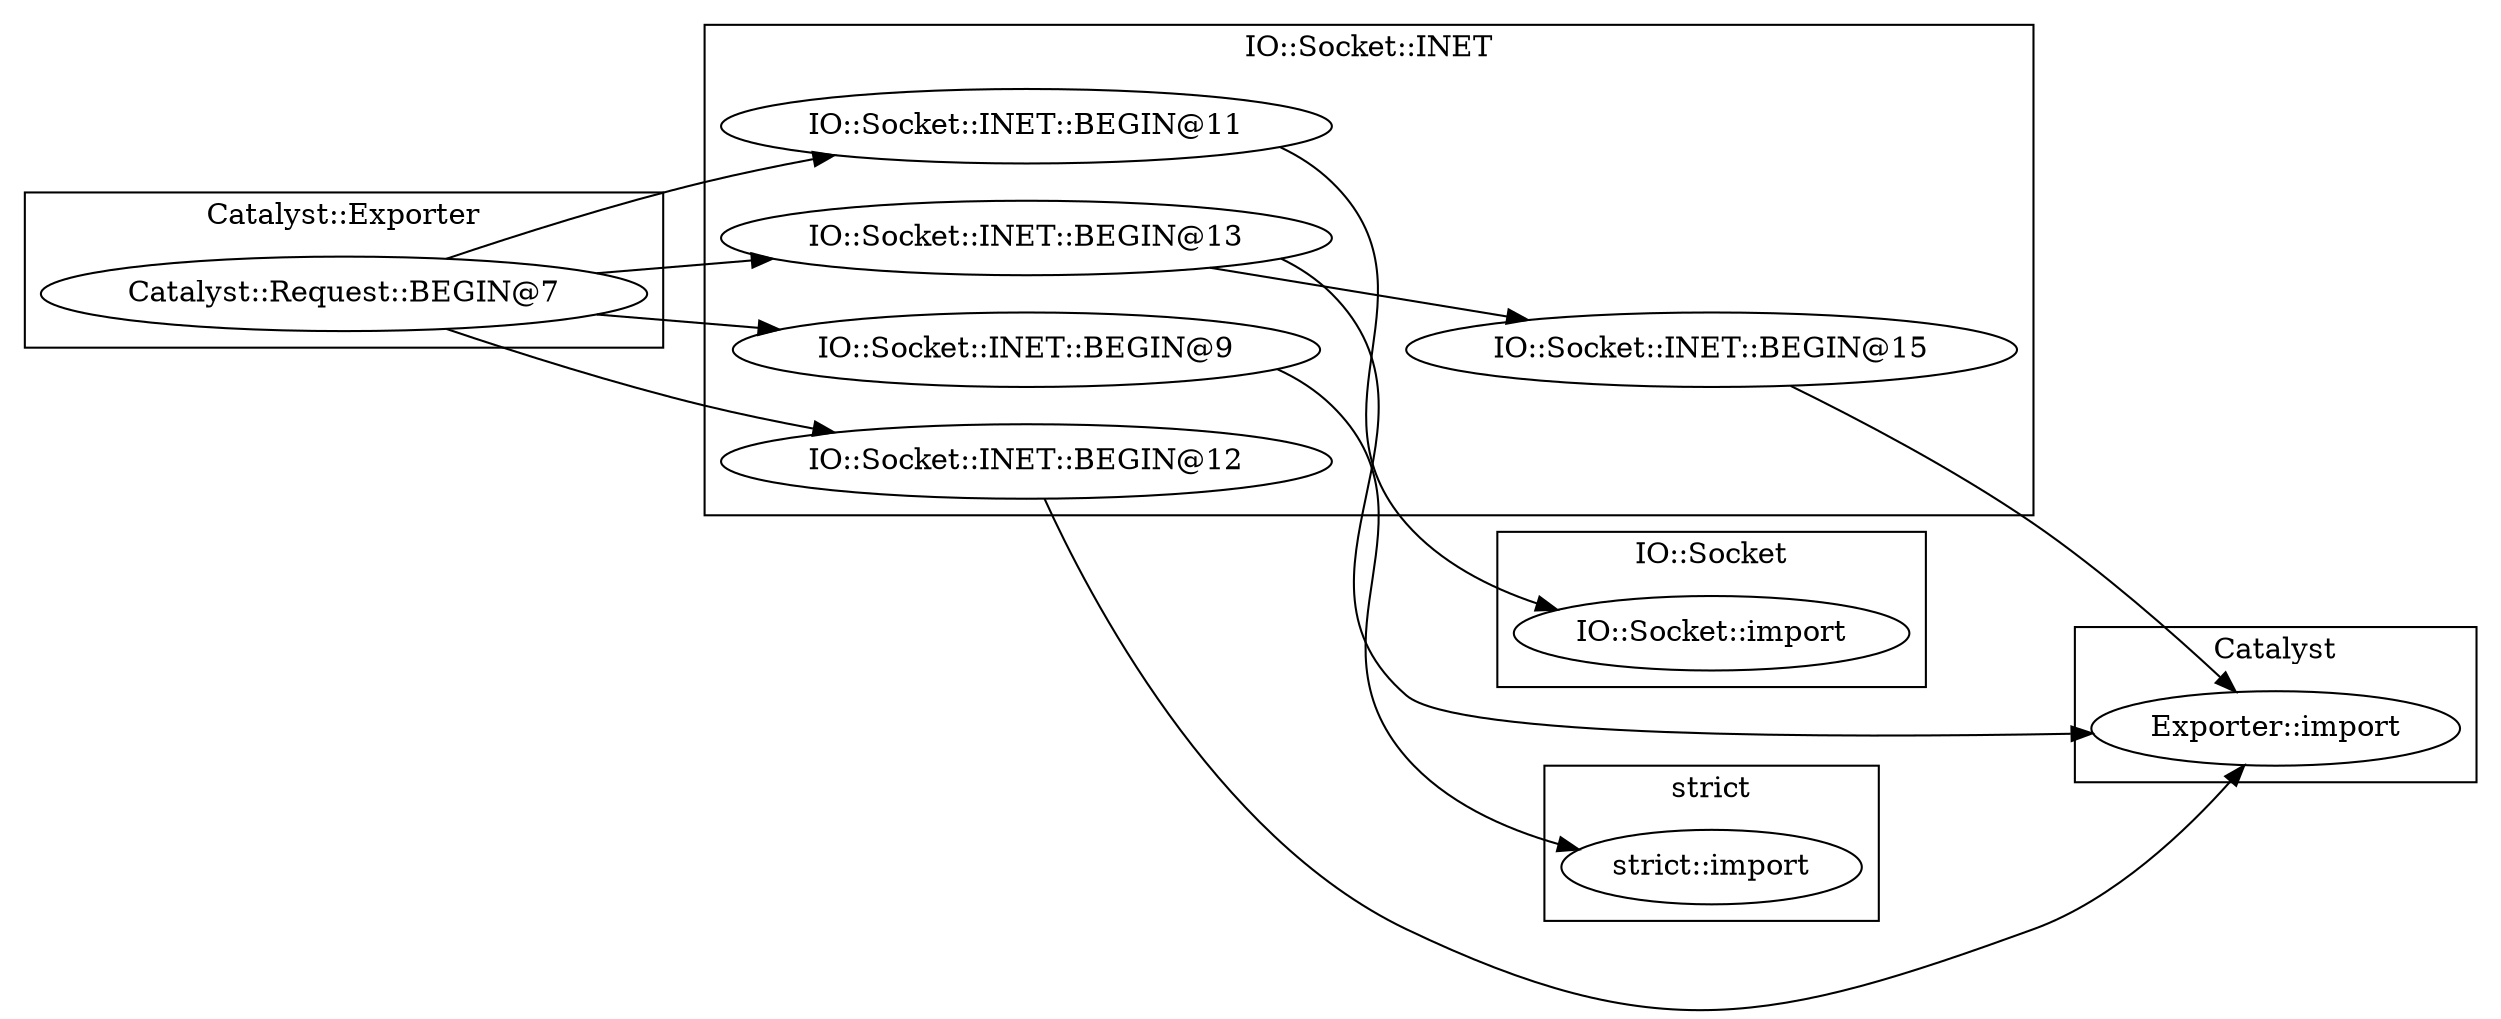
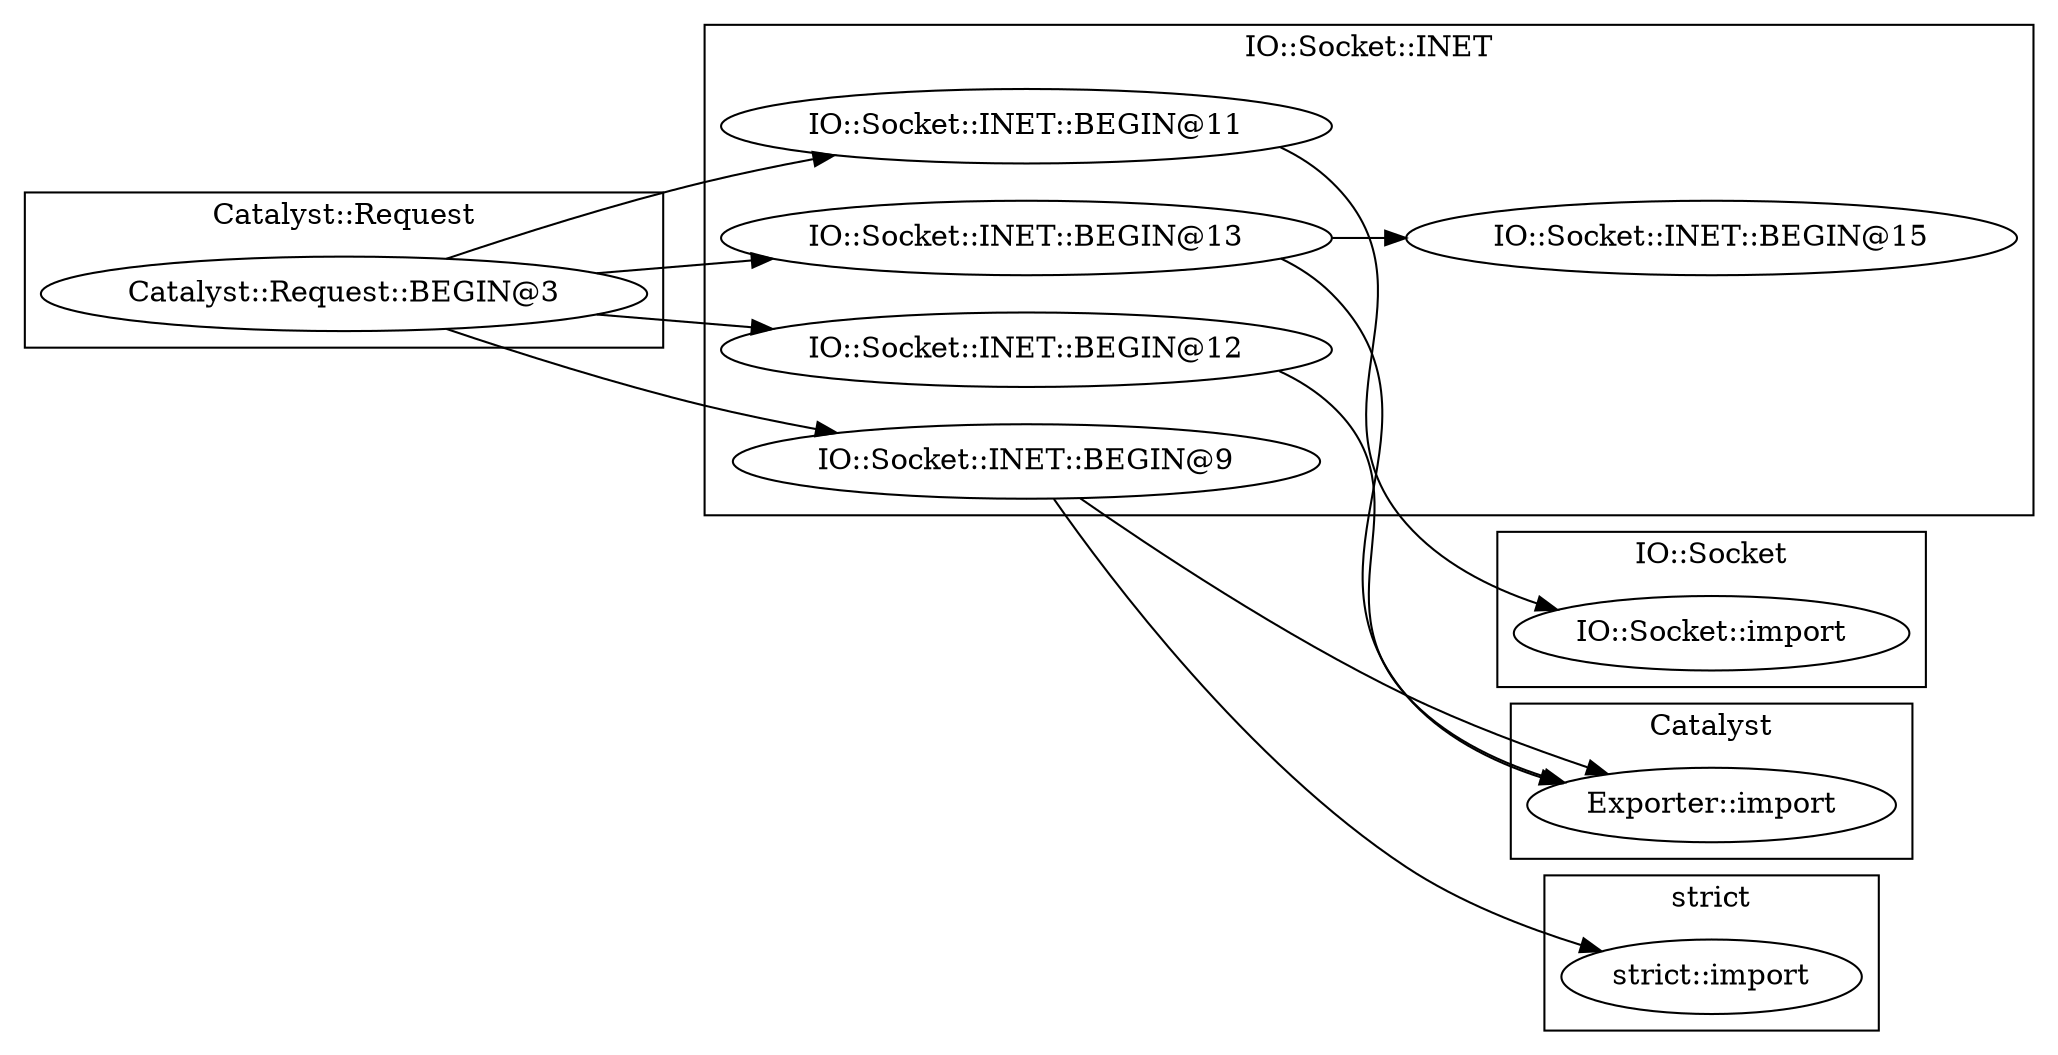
cluster "Catalyst::Exporter": label "Catalyst::Exporter" -> "Catalyst::Request"
node "Catalyst::Request::BEGIN@7": label "Catalyst::Request::BEGIN@7" -> "Catalyst::Request::BEGIN@3"
edge "IO::Socket::INET::BEGIN@15" -> "Exporter::import": now "IO::Socket::INET::BEGIN@9" -> "Exporter::import"
